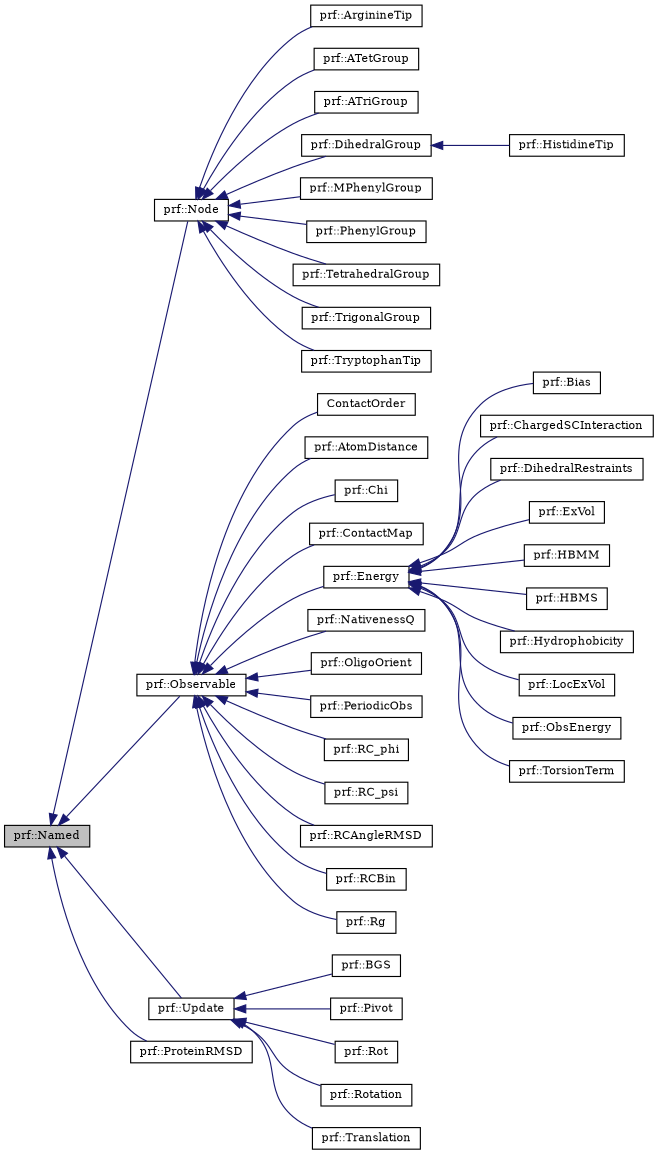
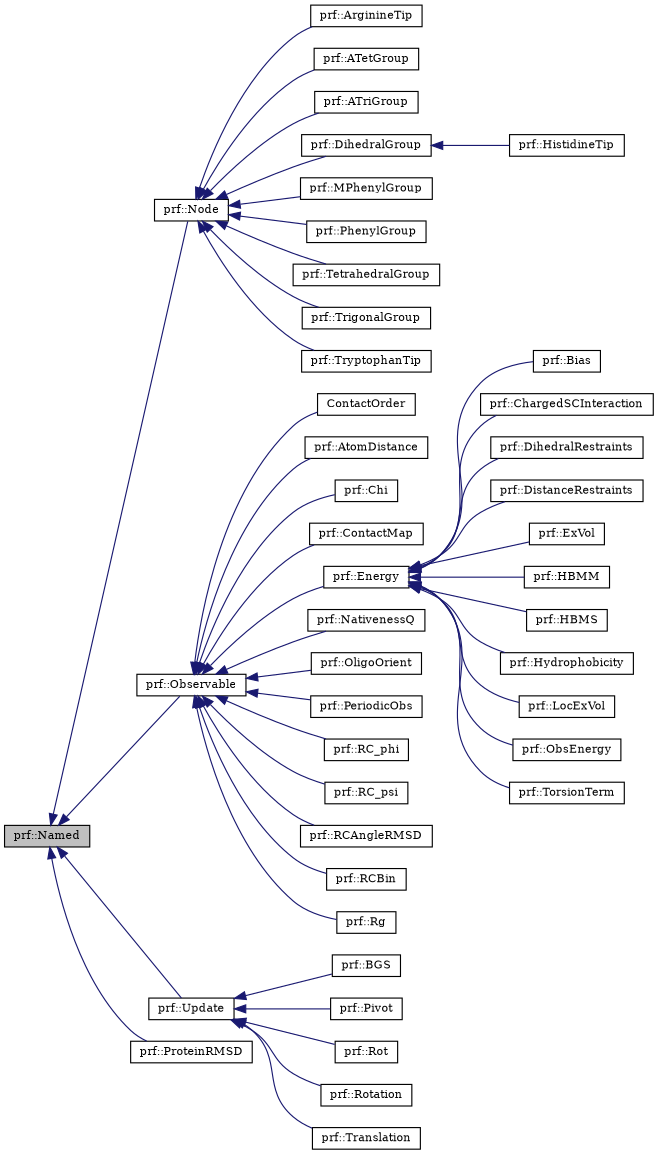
node "prf::DistanceRestraints": added
